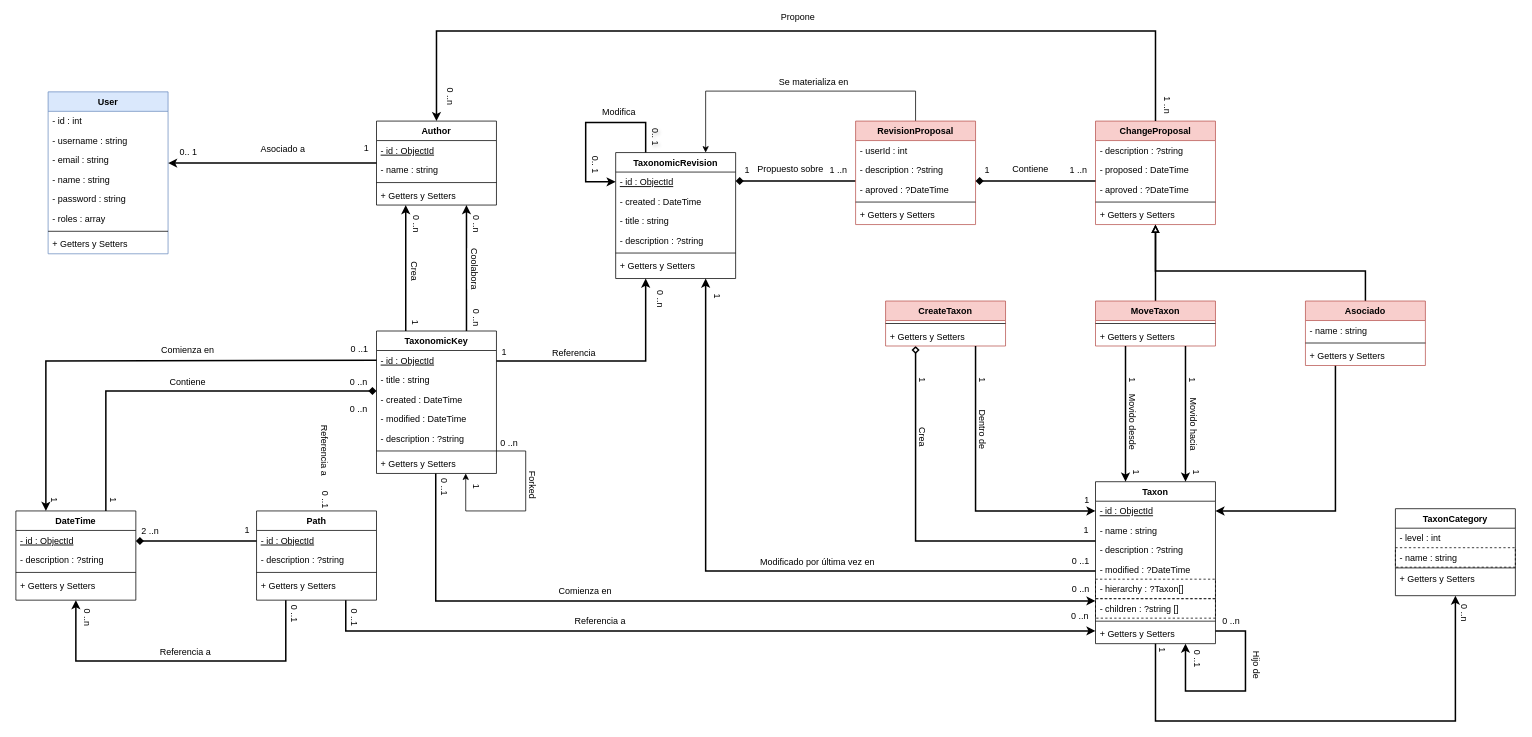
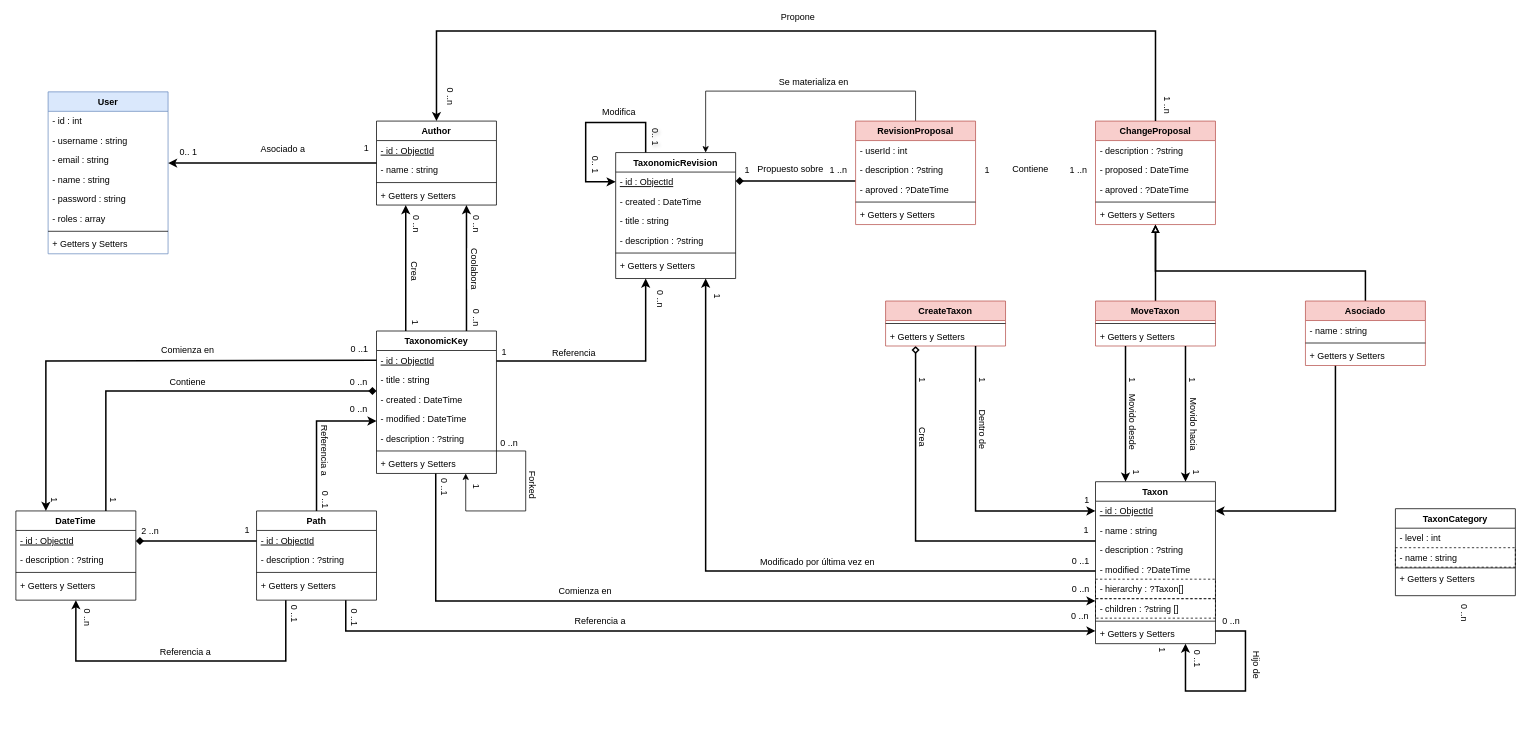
edge "ChangeProposal" -> "RevisionProposal": removed
edge "Path" -> "TaxonomicKey": added
edge "Taxon" -> "TaxonCategory": removed
